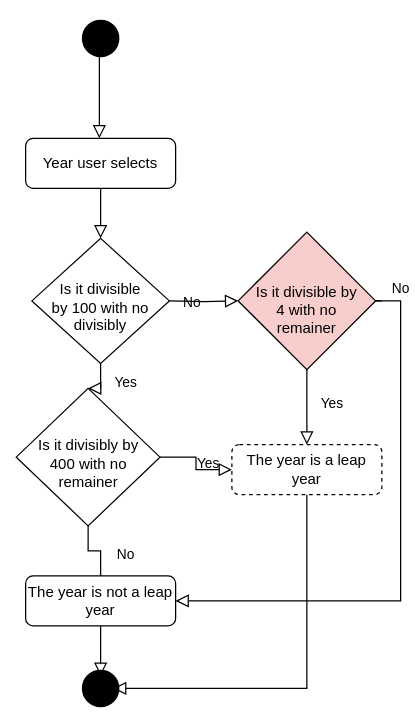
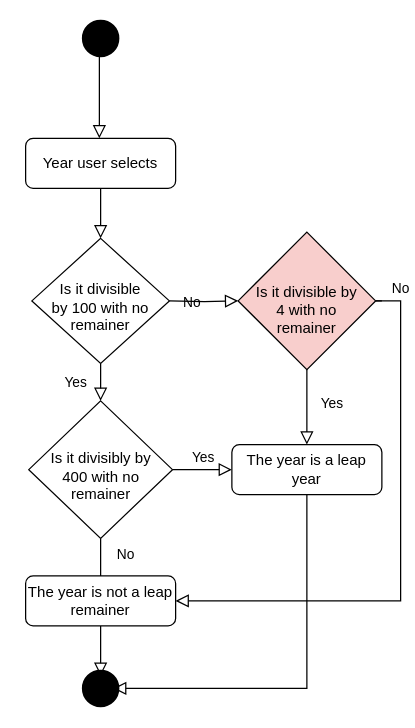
node "Is it divisible by 100 with no divisibly": label "Is it divisible by 100 with no divisibly" -> "Is it divisible by 100 with no remainer"
node "Is it divisibly by 400 with no remainer": moved (88, 457) -> (101, 469)
node "The year is a leap year": style dashed -> solid
node "The year is not a leap year": label "The year is not a leap year" -> "The year is not a leap remainer"
